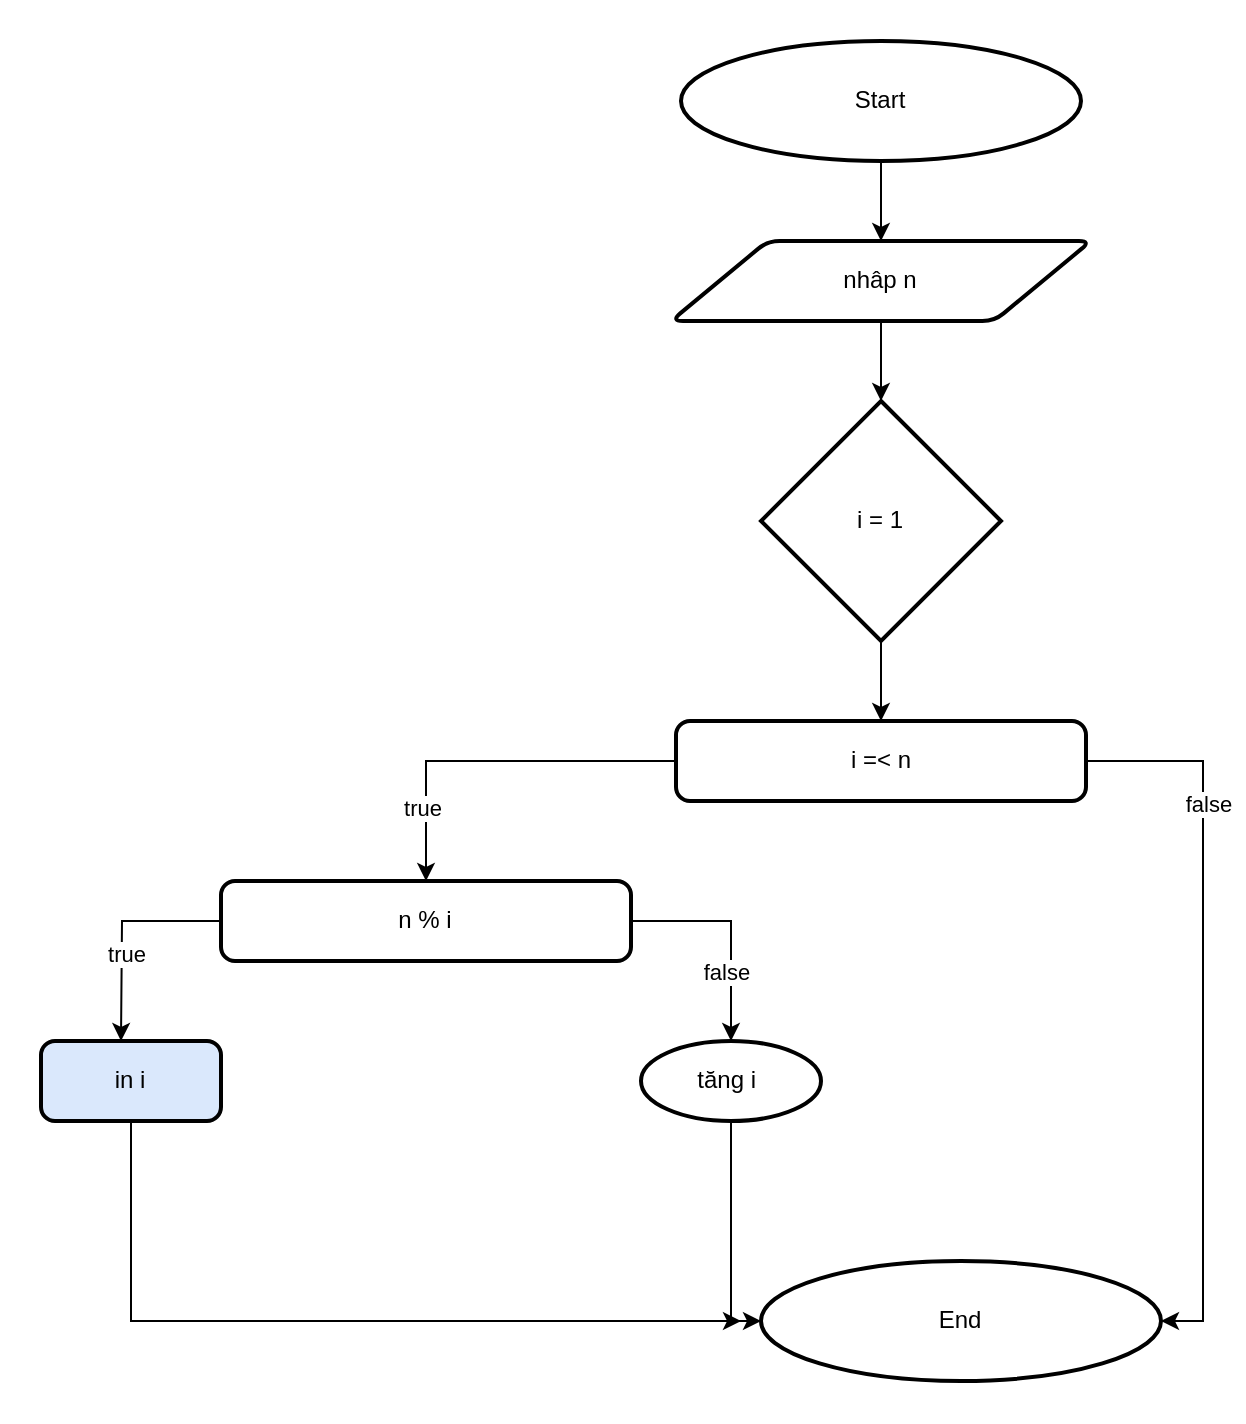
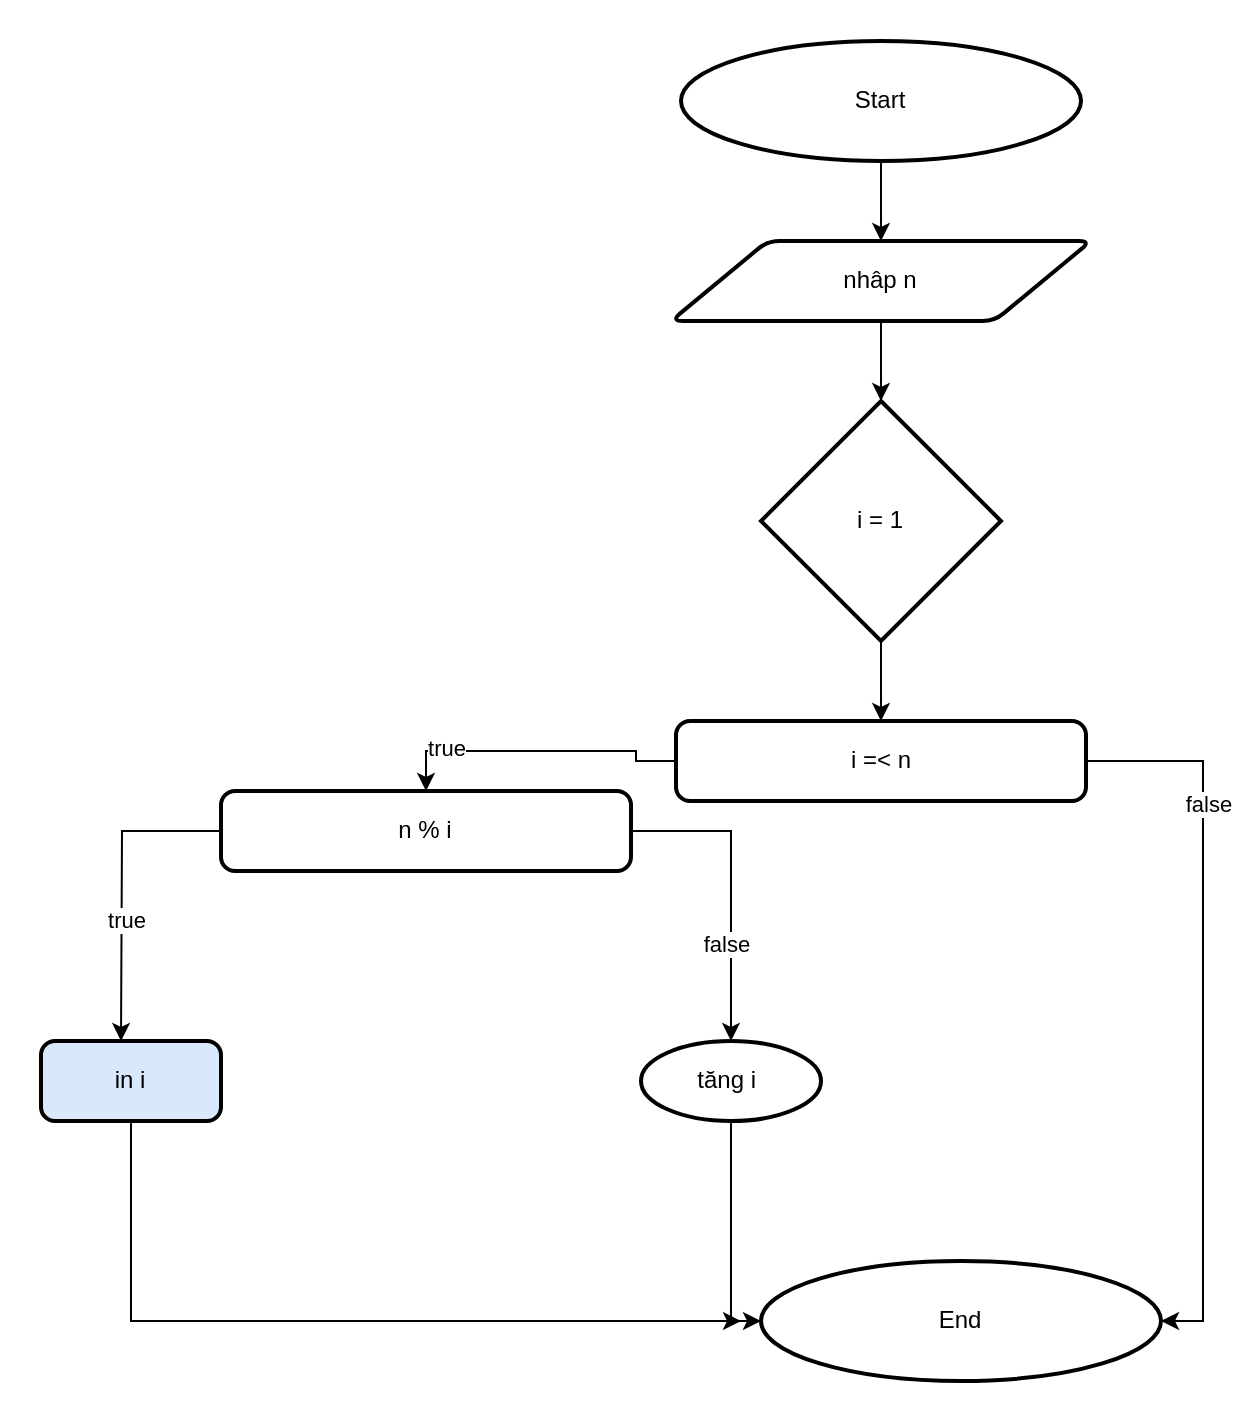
node "n % i": moved (426, 921) -> (426, 831)
